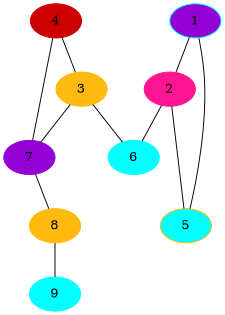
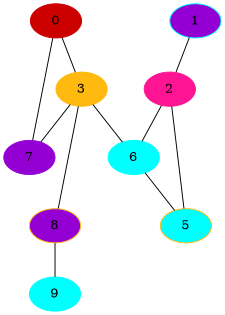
node "4": label "4" -> "0"
edge "1" -- "5": now "6" -- "5"
edge "7" -- "8": now "3" -- "8"
node "8": fillcolor darkgoldenrod1 -> darkviolet
